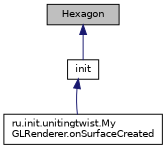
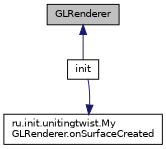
node "Hexagon": label "Hexagon" -> "GLRenderer"
edge "ru.init.unitingtwist.My GLRenderer.onSurfaceCreated" -> "init": reversed
